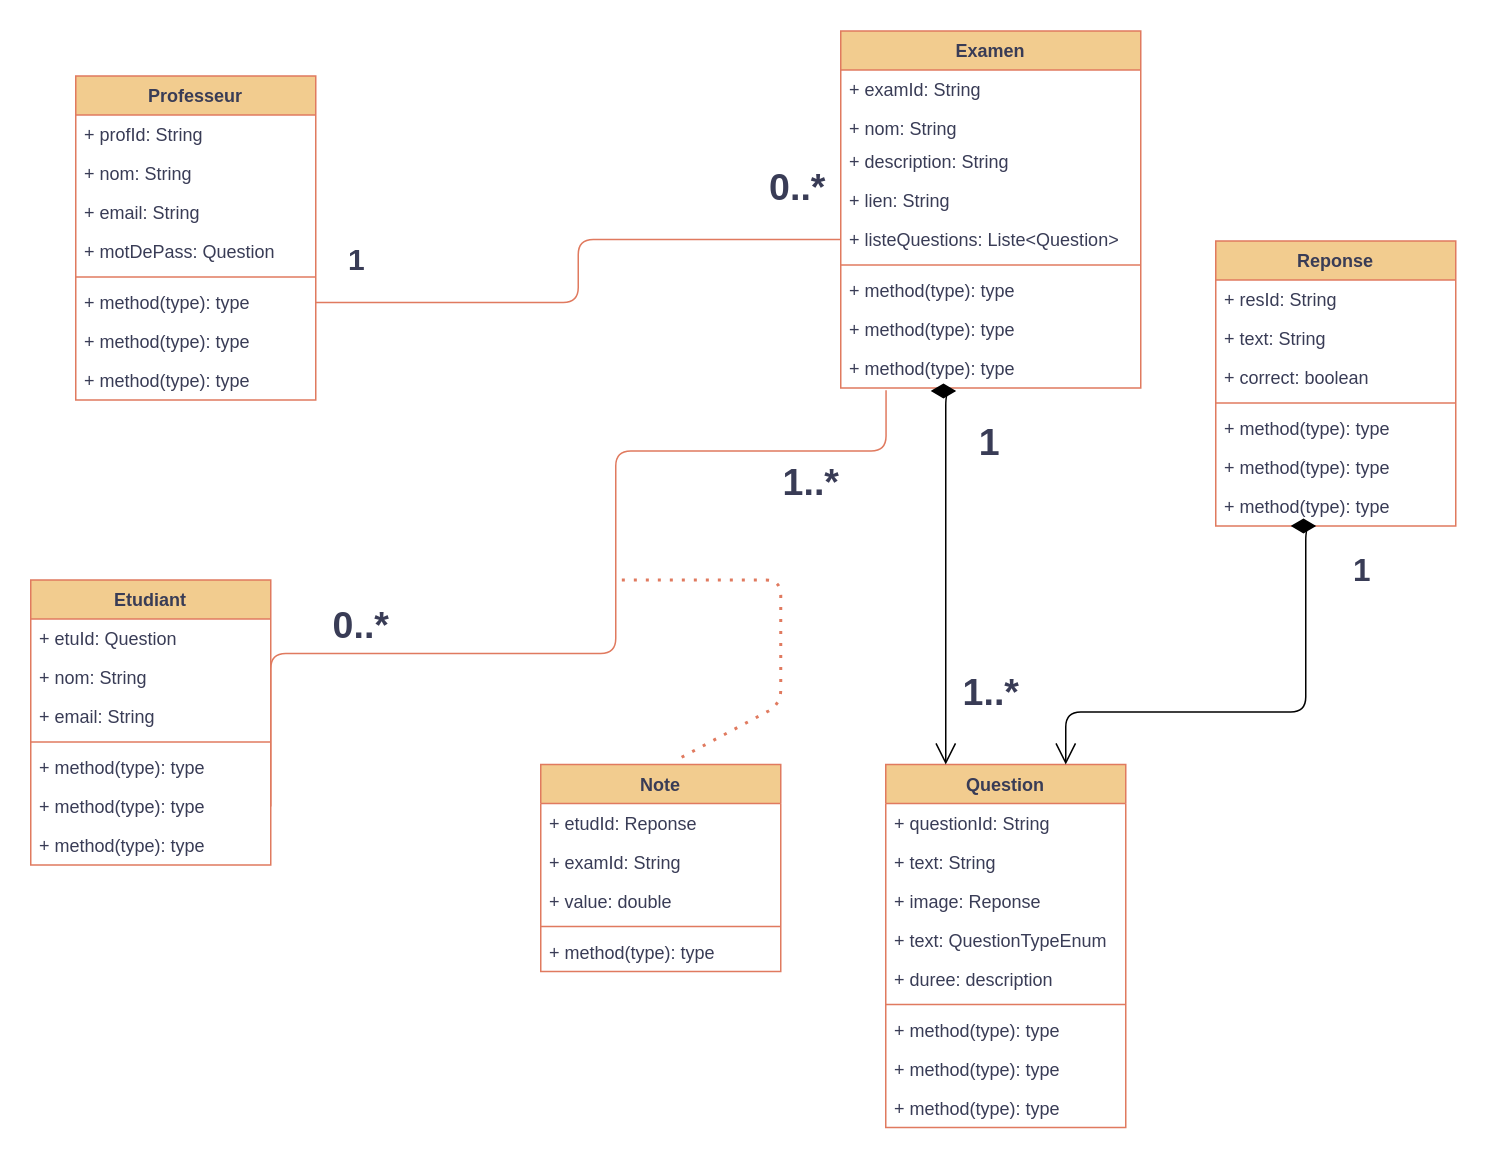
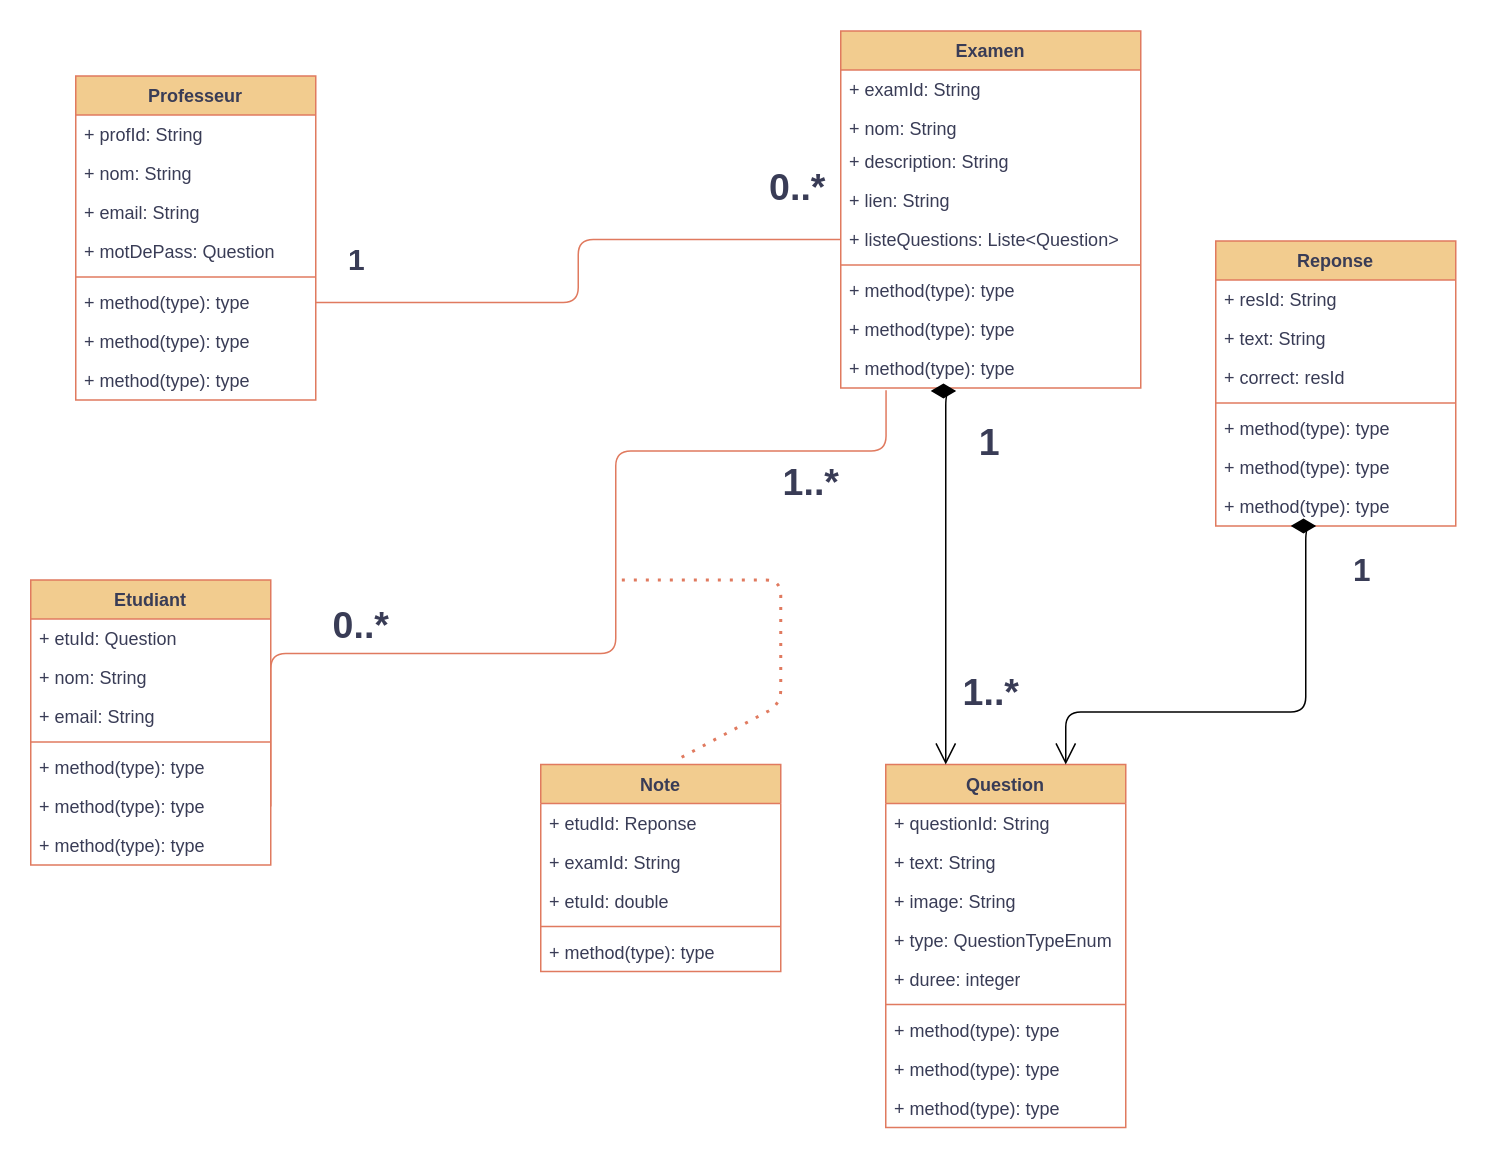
node "+ correct: boolean": label "+ correct: boolean" -> "+ correct: resId"
node "+ value: double": label "+ value: double" -> "+ etuId: double"
node "+ image: Reponse": label "+ image: Reponse" -> "+ image: String"
node "+ text: QuestionTypeEnum": label "+ text: QuestionTypeEnum" -> "+ type: QuestionTypeEnum"
node "+ duree: description": label "+ duree: description" -> "+ duree: integer"
